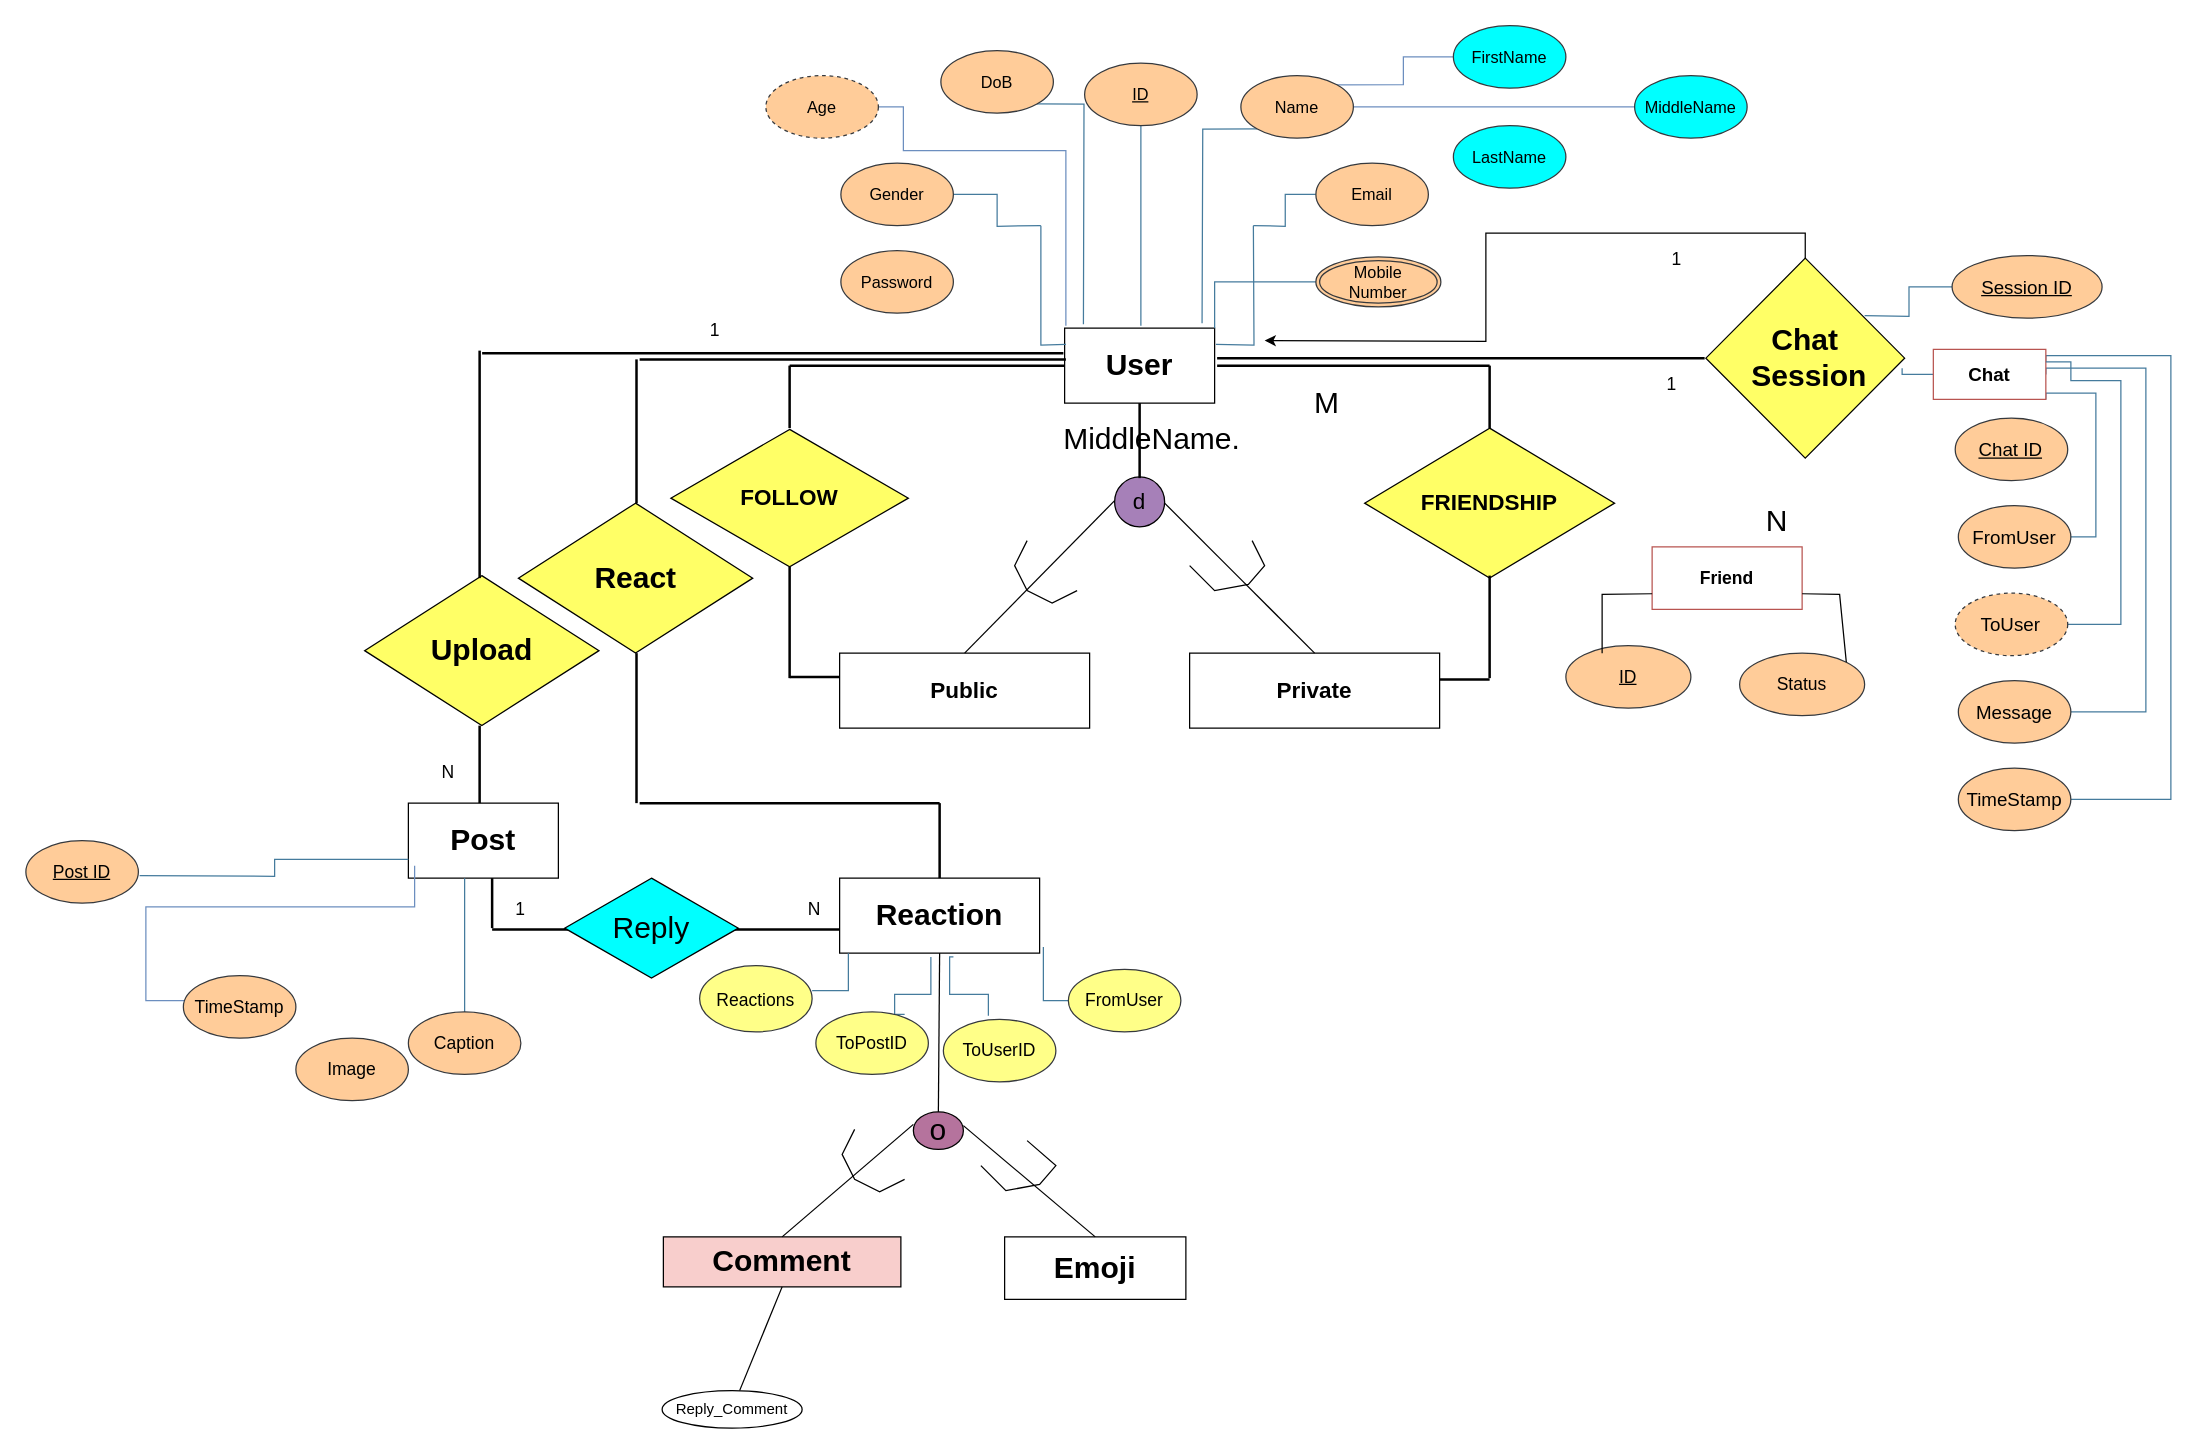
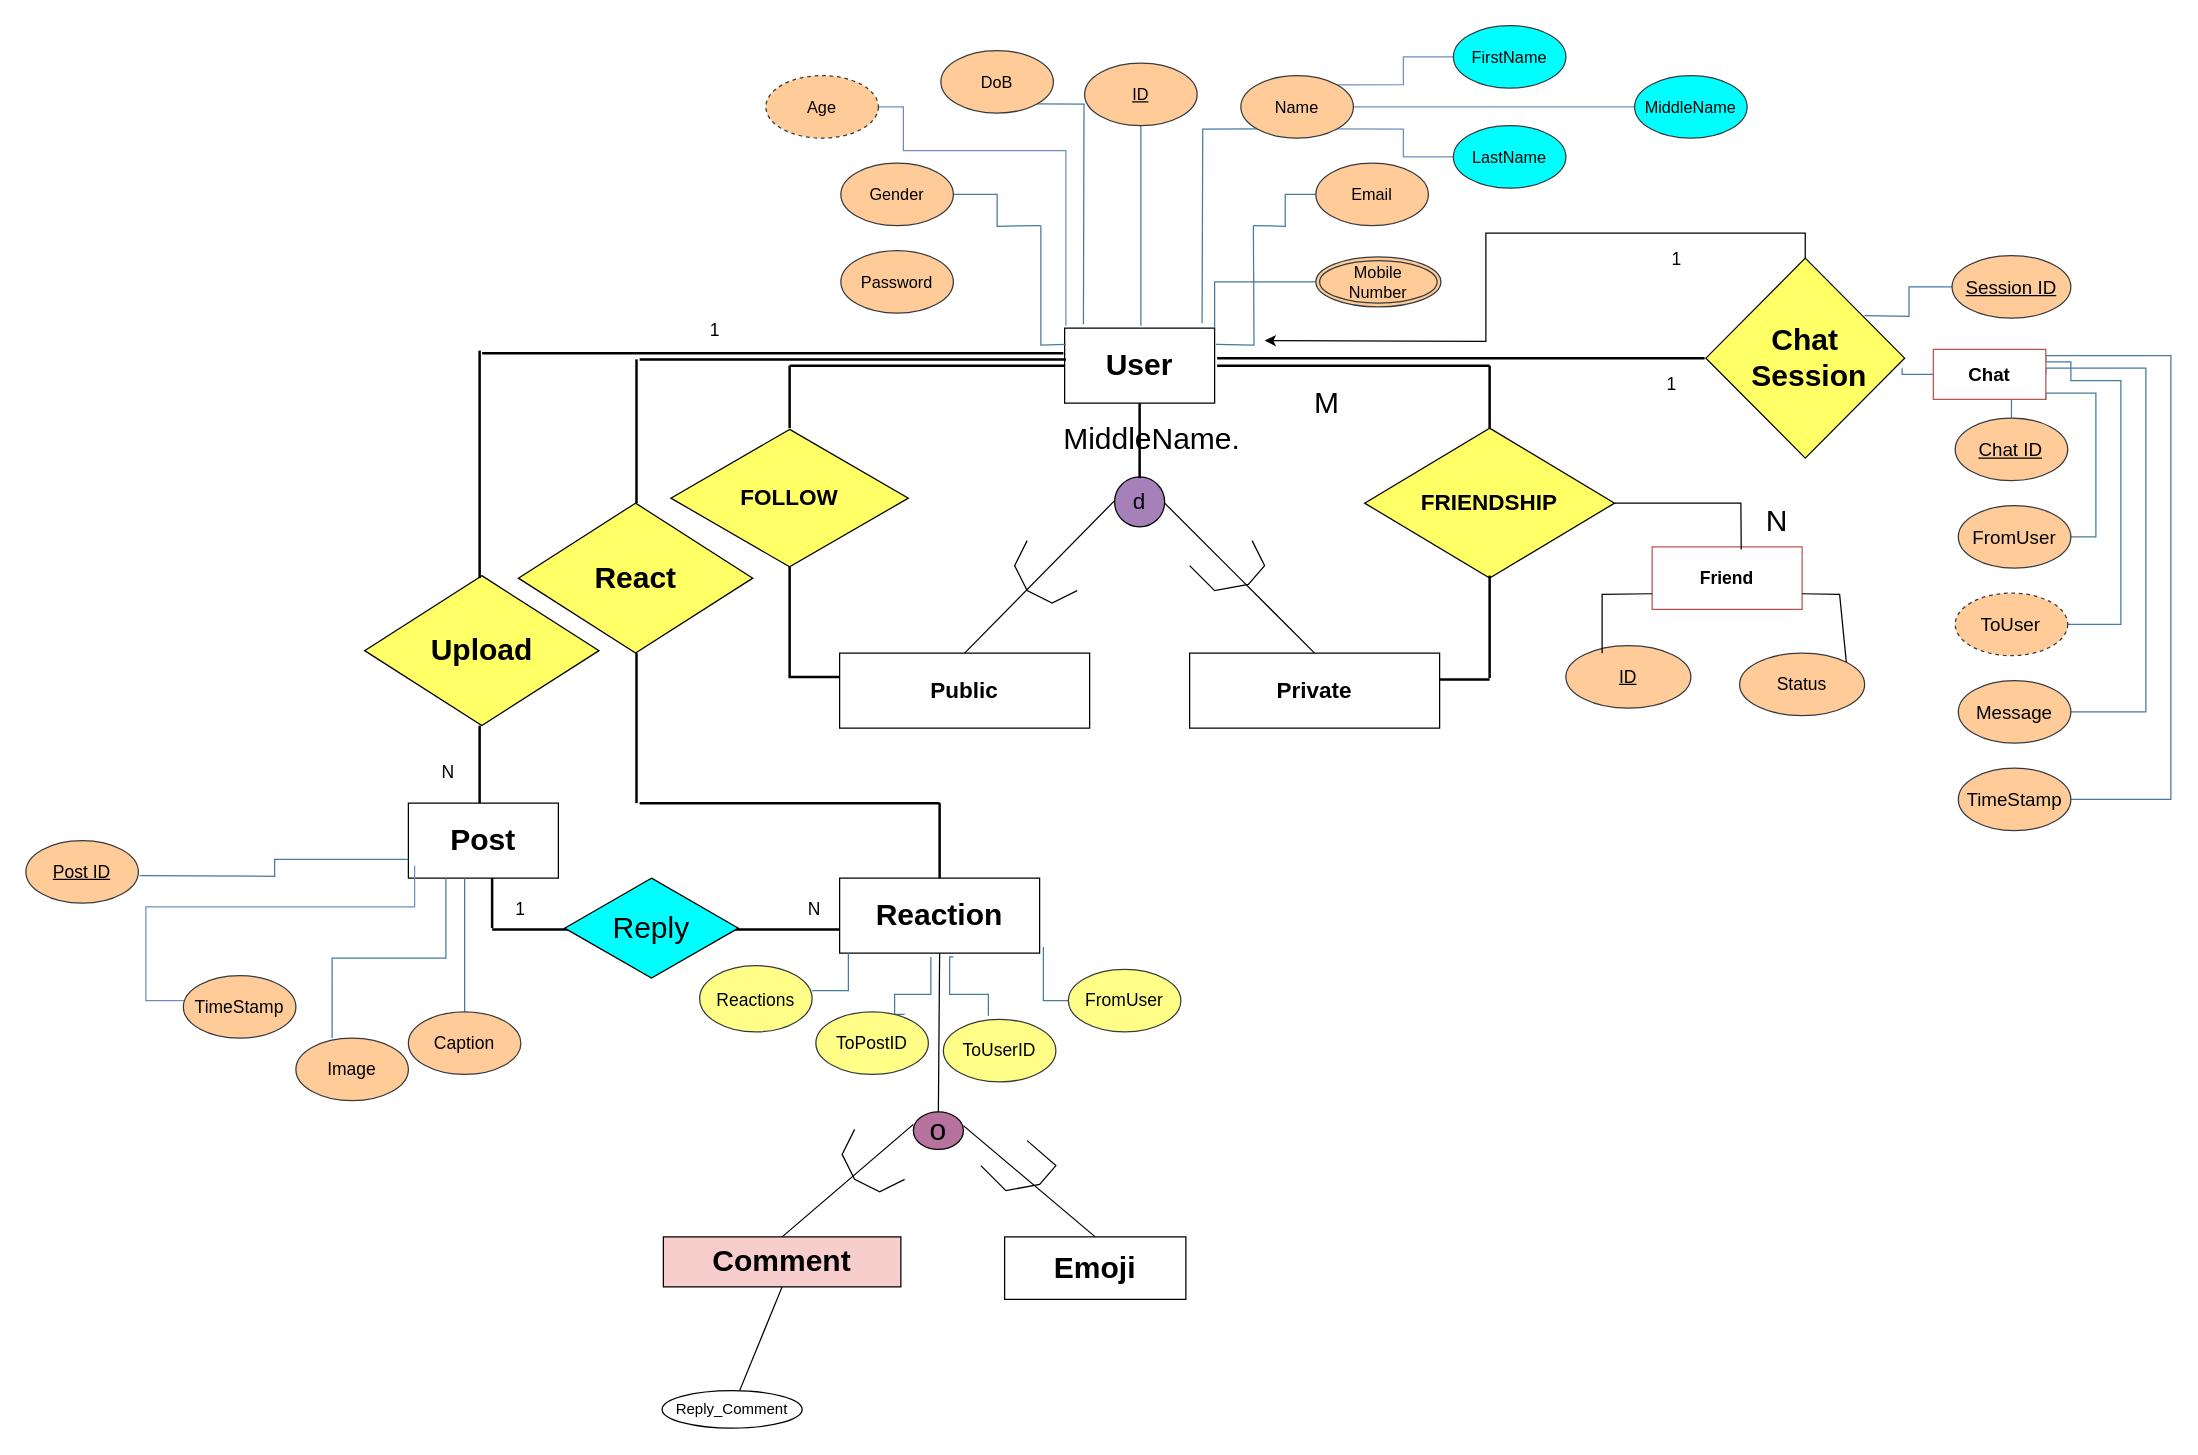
edge "Name" -- "LastName": added
node "Session ID": size 150x63 -> 119x63
edge "Chat" -- "Chat ID": added
edge "FRIENDSHIP" -- "Friend": added
edge "Post" -- "Image": added
